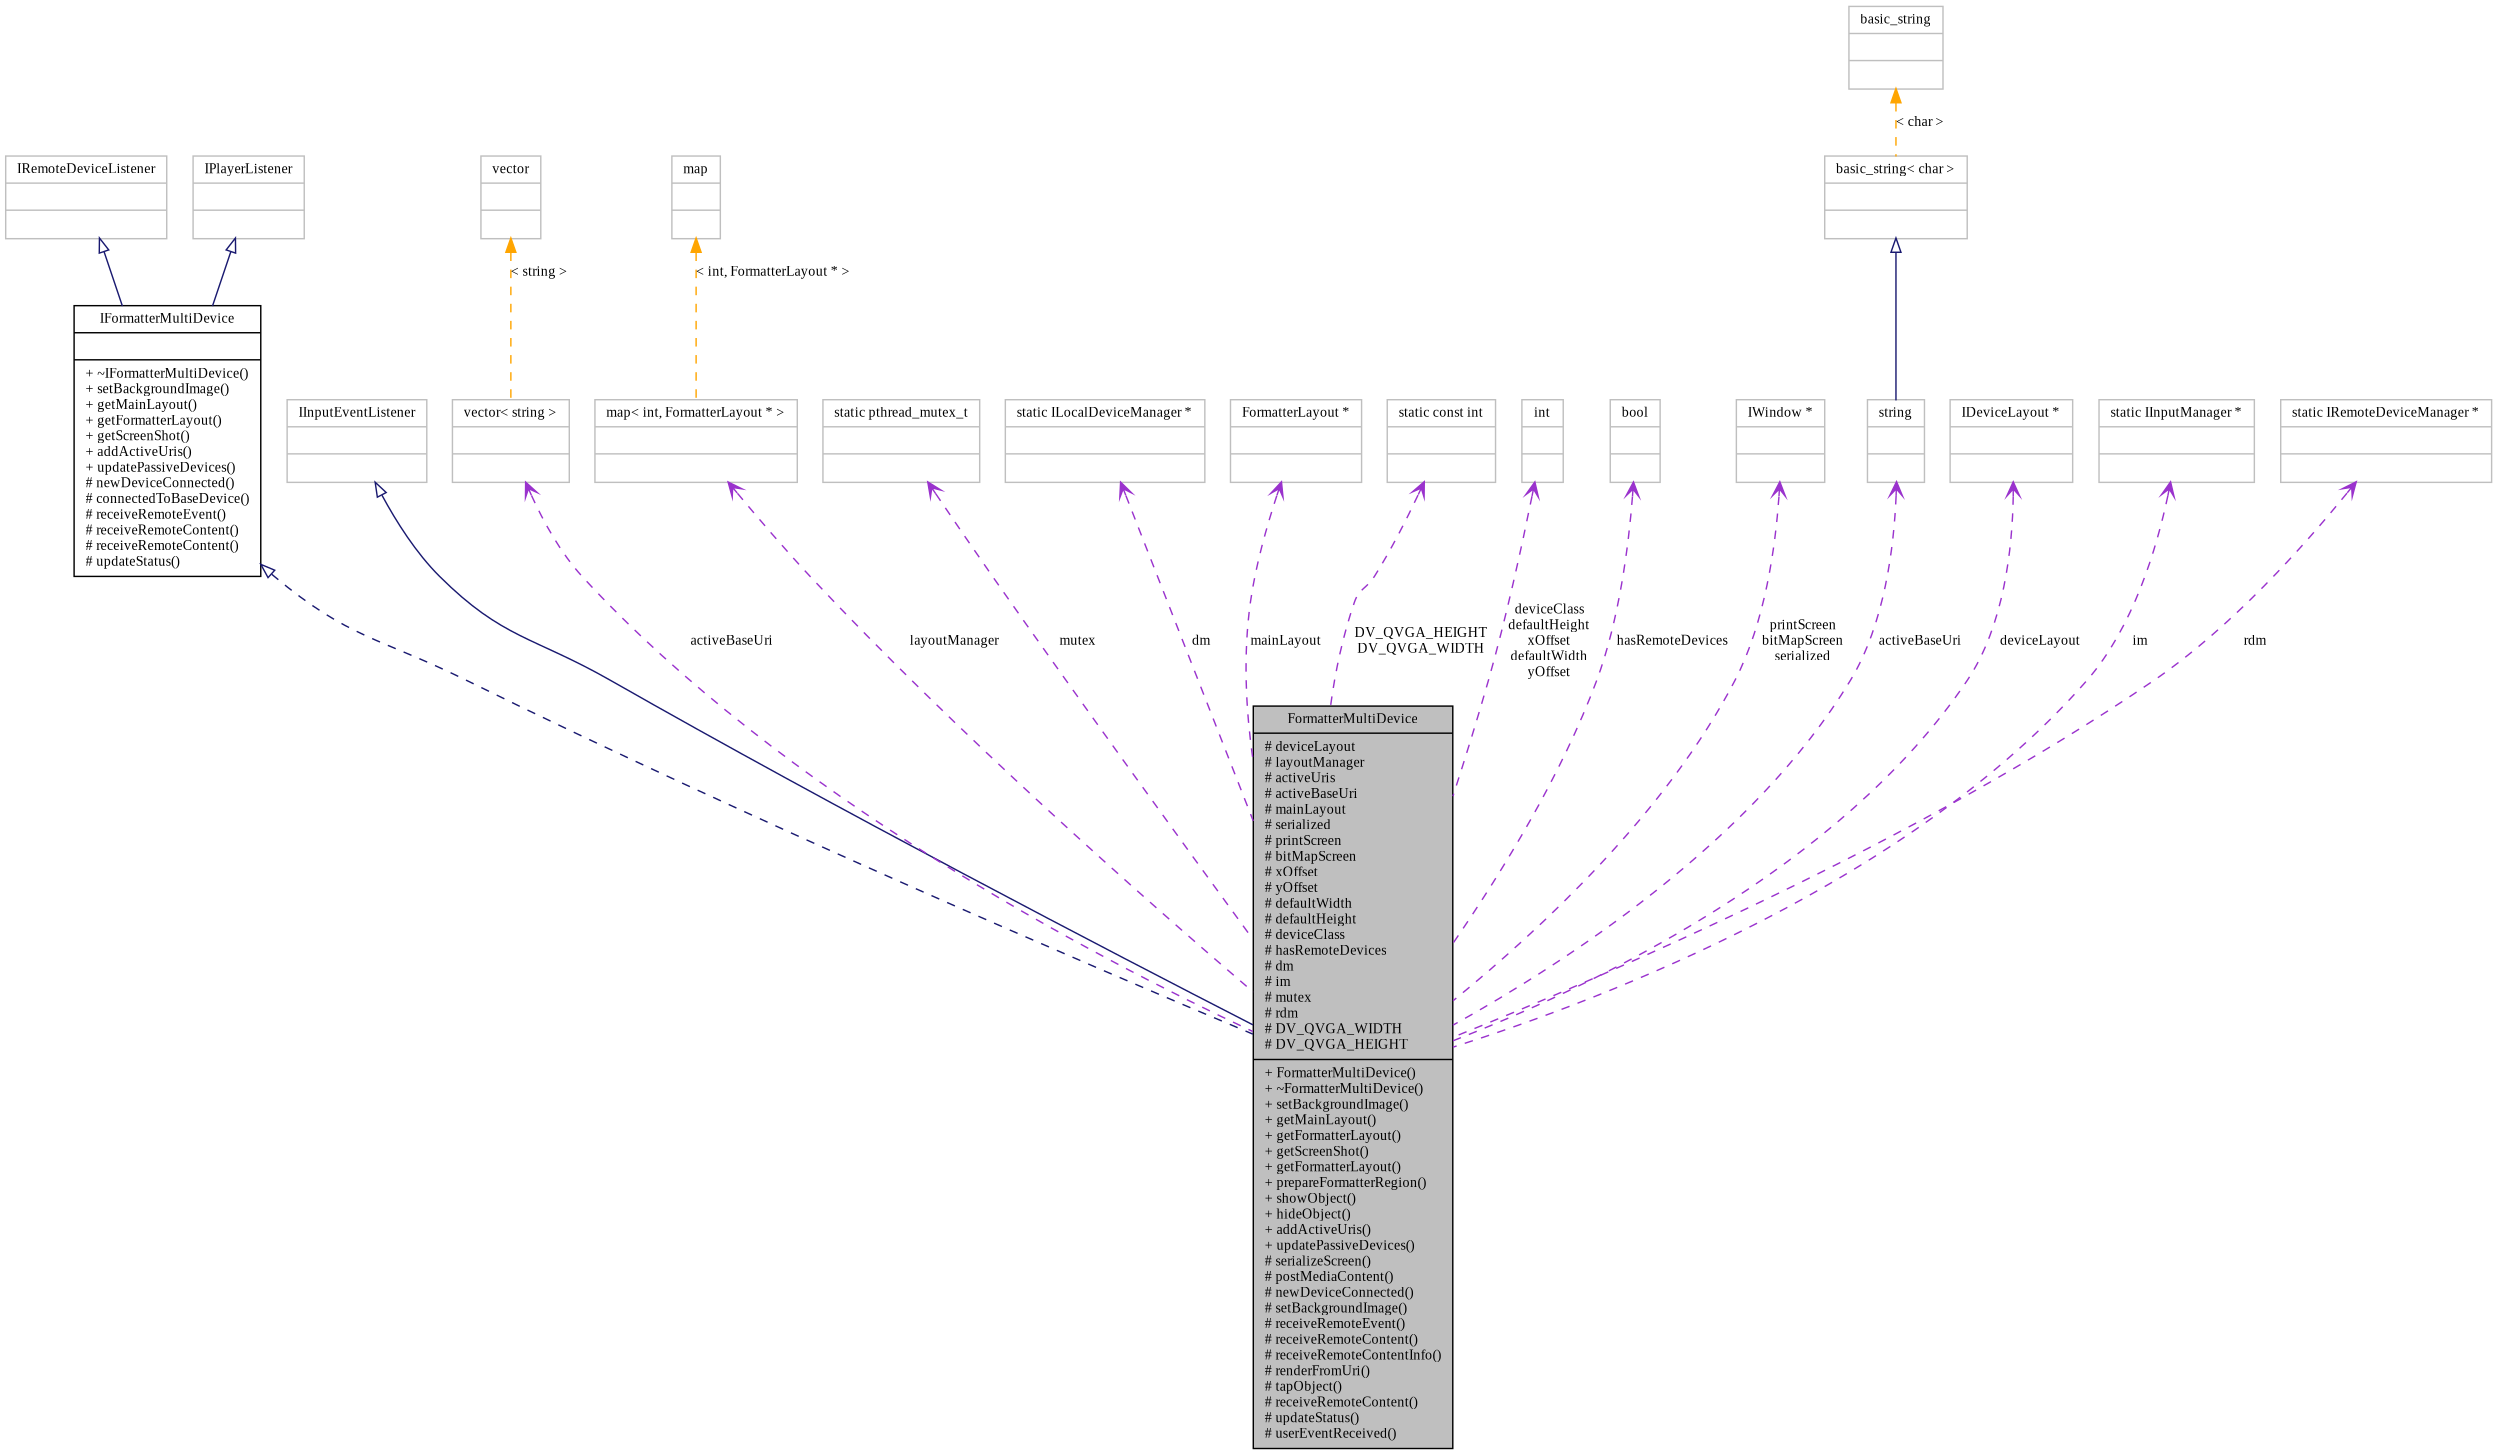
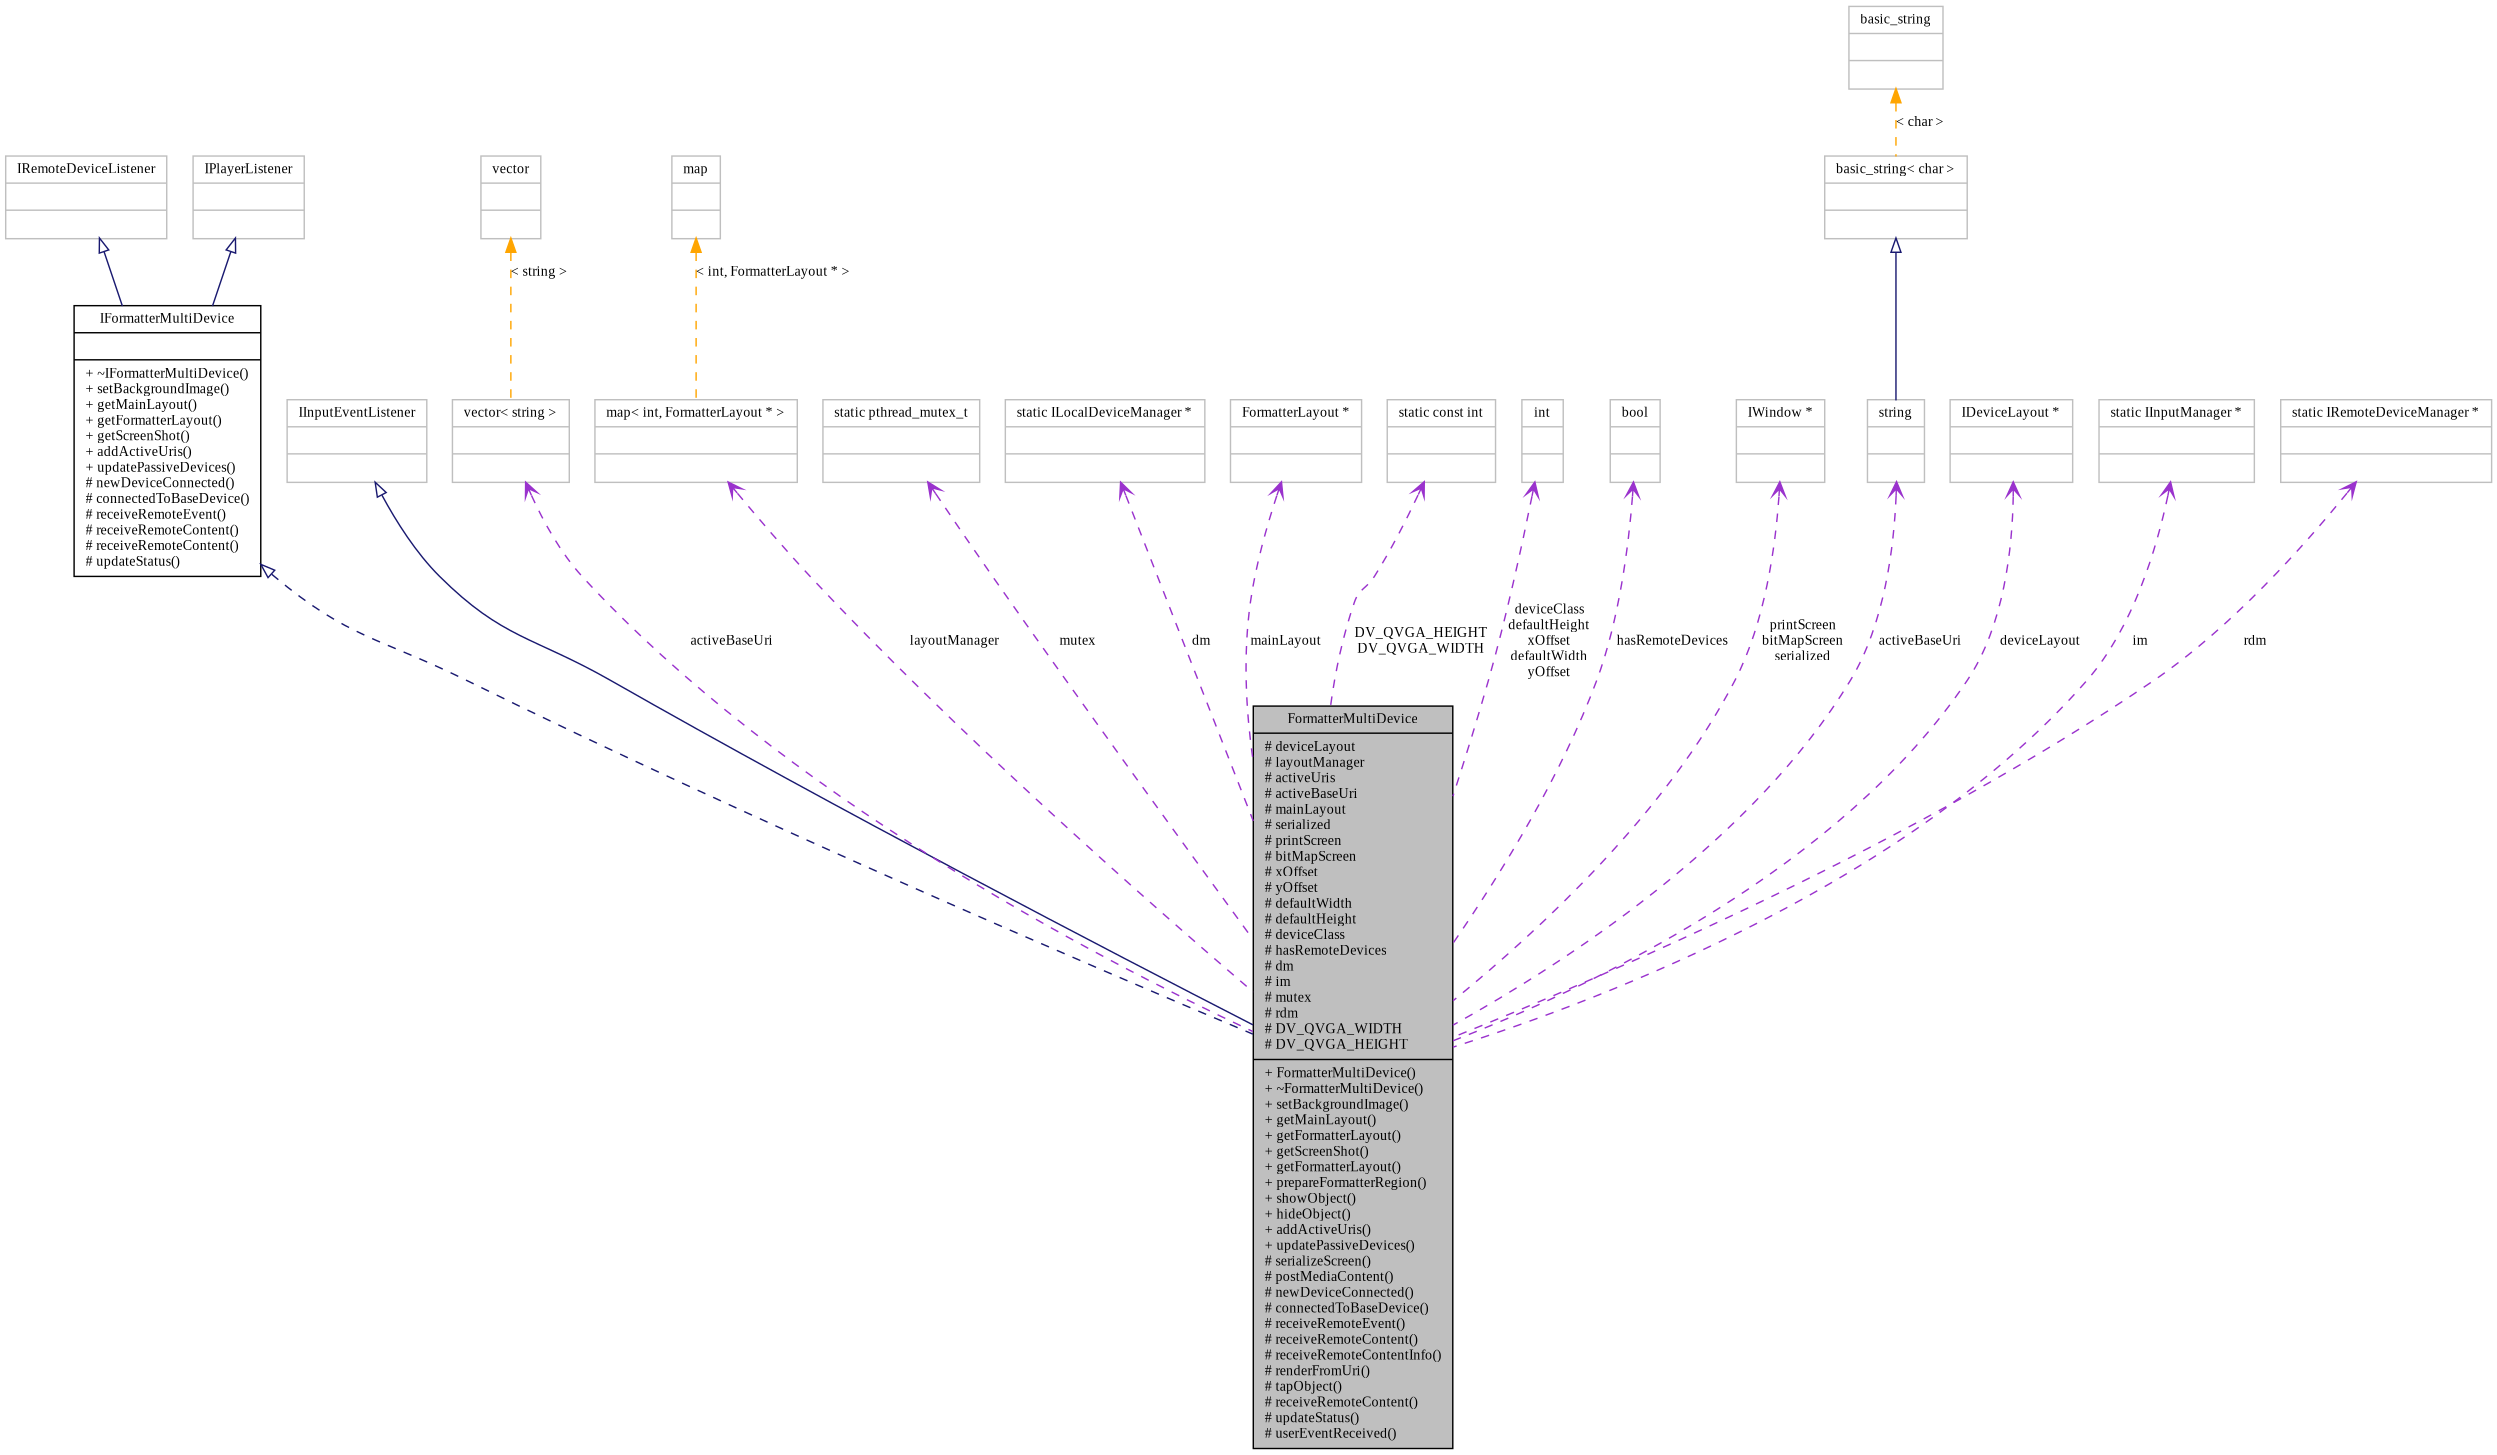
node "FormatterMultiDevice": text "# setBackgroundImage()" -> "# connectedToBaseDevice()"
